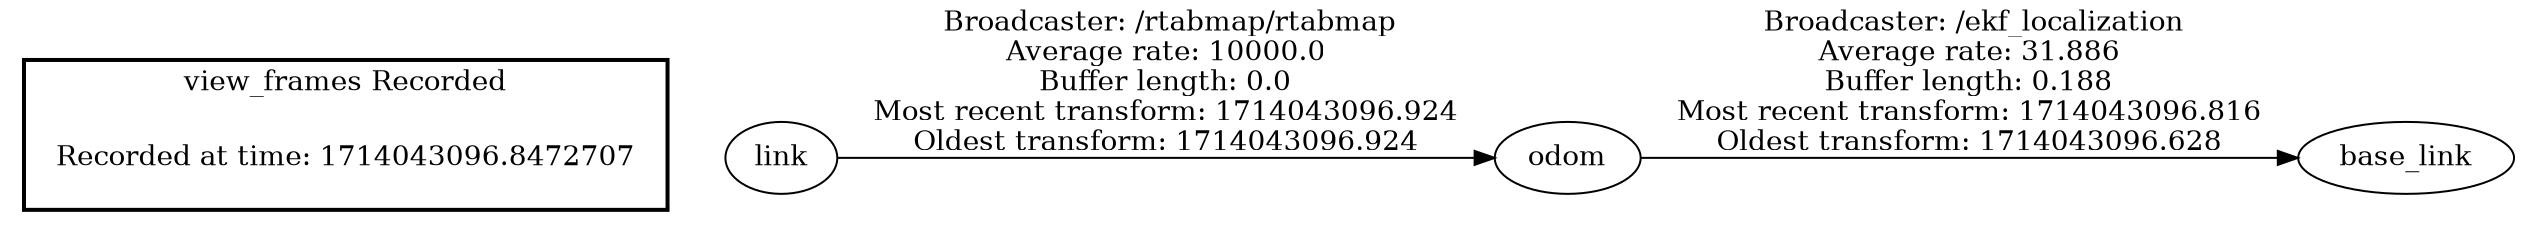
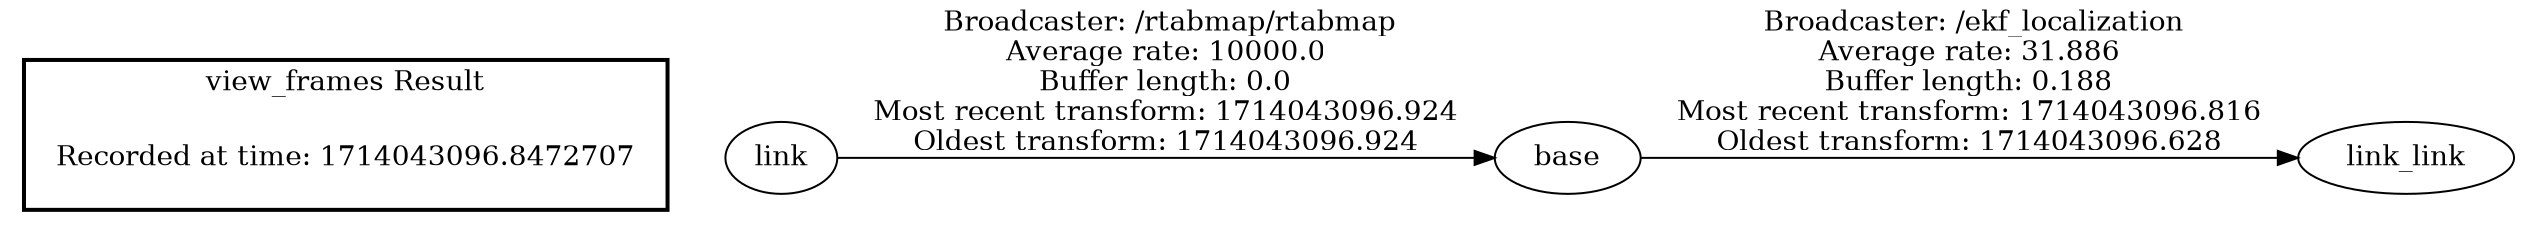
cluster "view_frames Recorded": label "view_frames Recorded" -> "view_frames Result"
node "odom": label "odom" -> "base"
node "base_link": label "base_link" -> "link_link"
